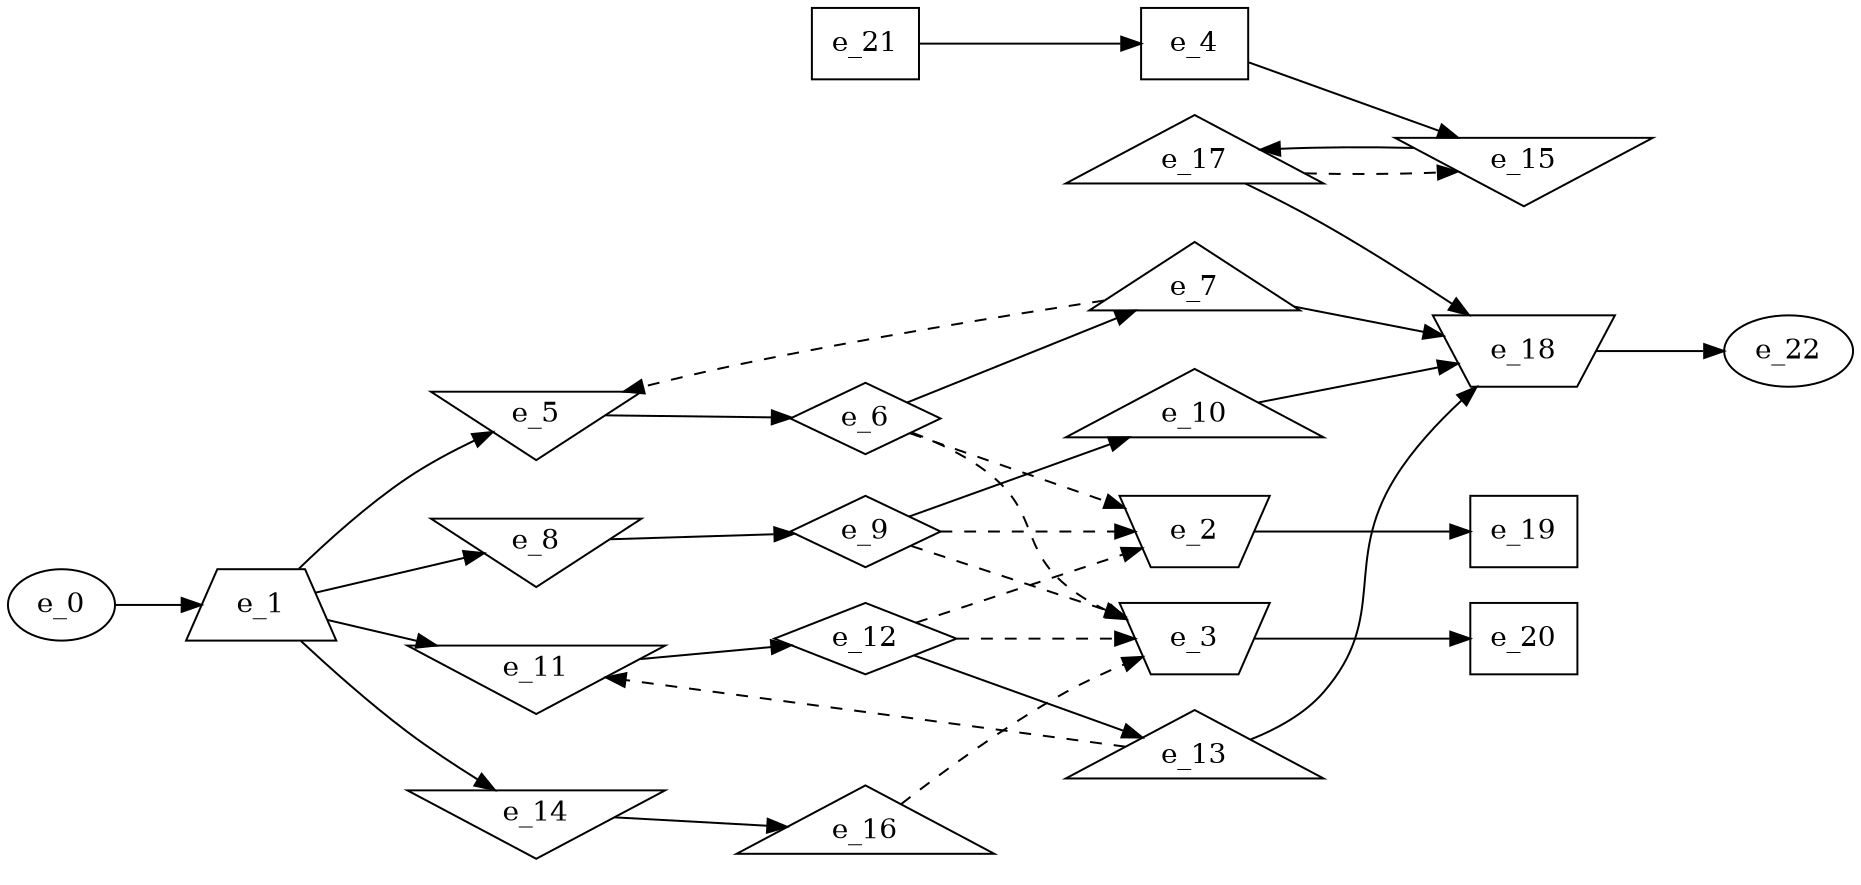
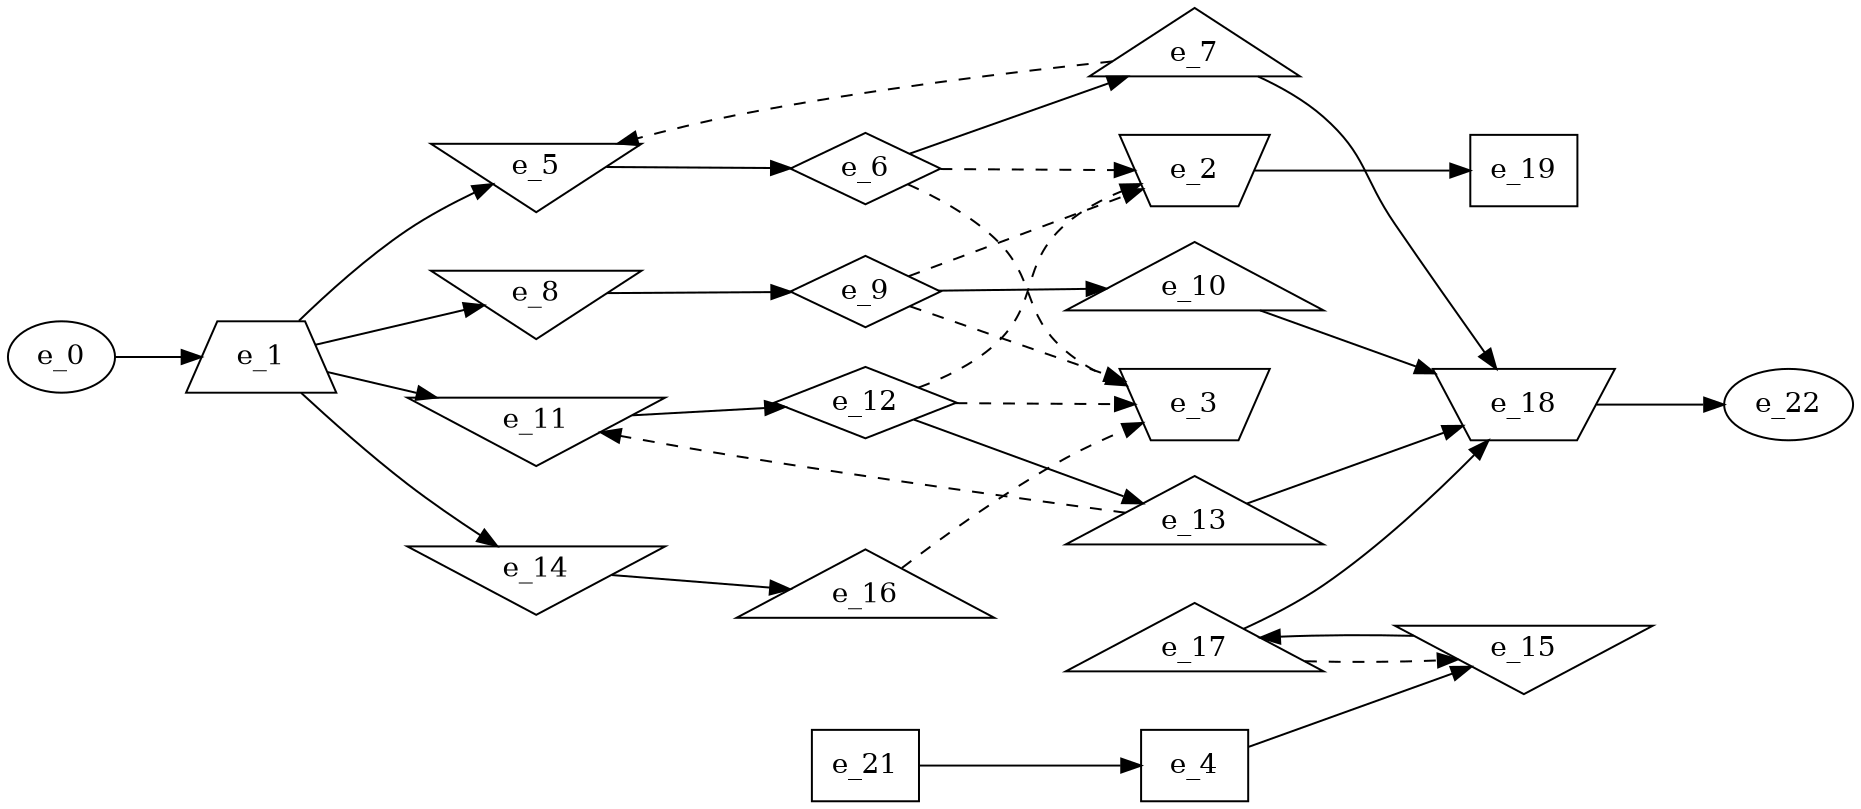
node "e_20": removed
